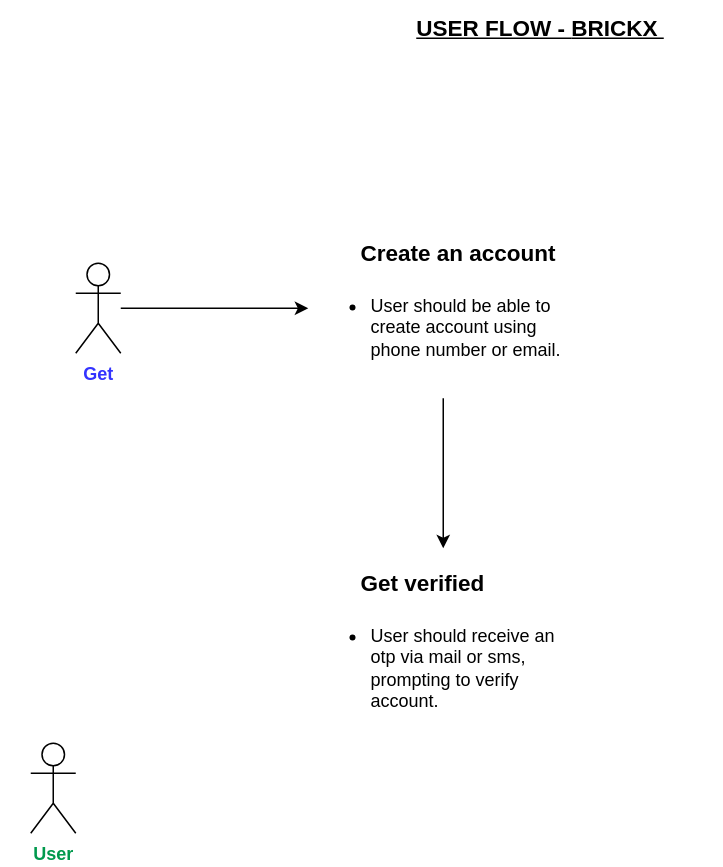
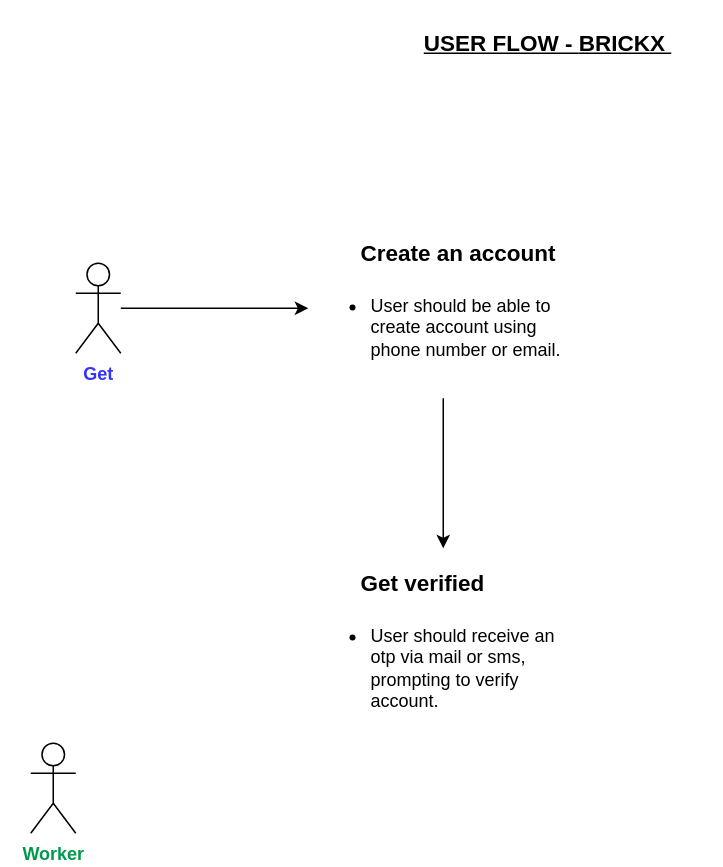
node "USER FLOW - BRICKX": moved (541, 27) -> (548, 42)
node "User": label "User" -> "Worker"
